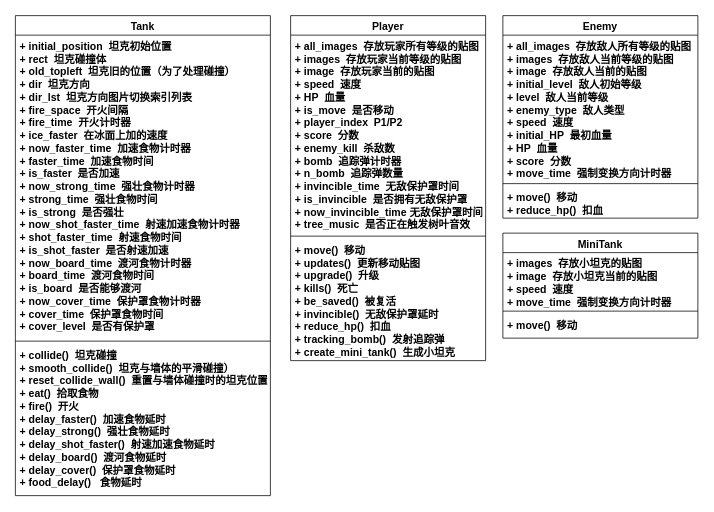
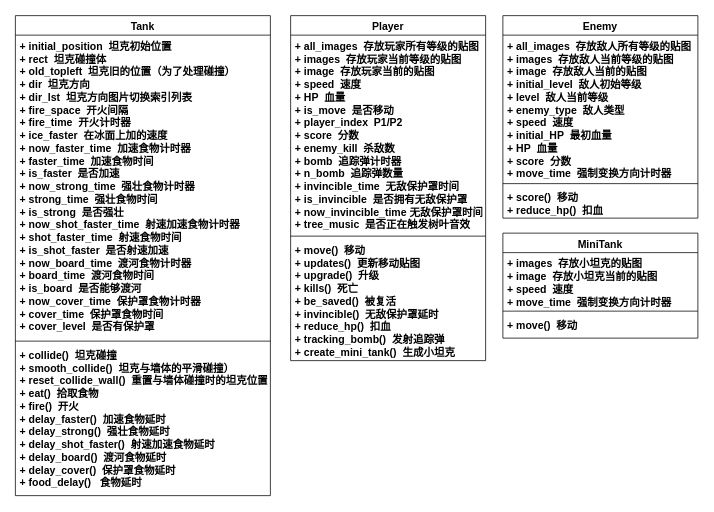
node "+ move() 移动 + reduce_hp() 扣血": label "+ move() 移动 + reduce_hp() 扣血" -> "+ score() 移动 + reduce_hp() 扣血"
